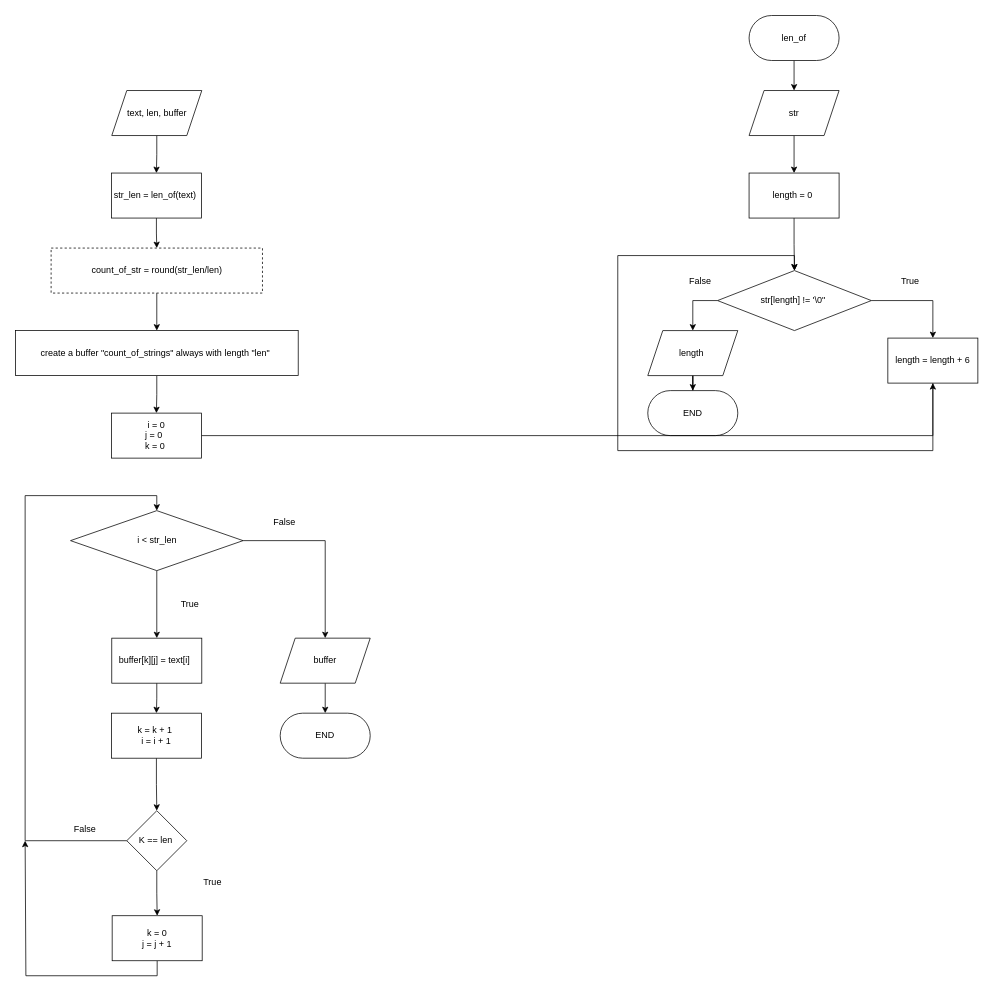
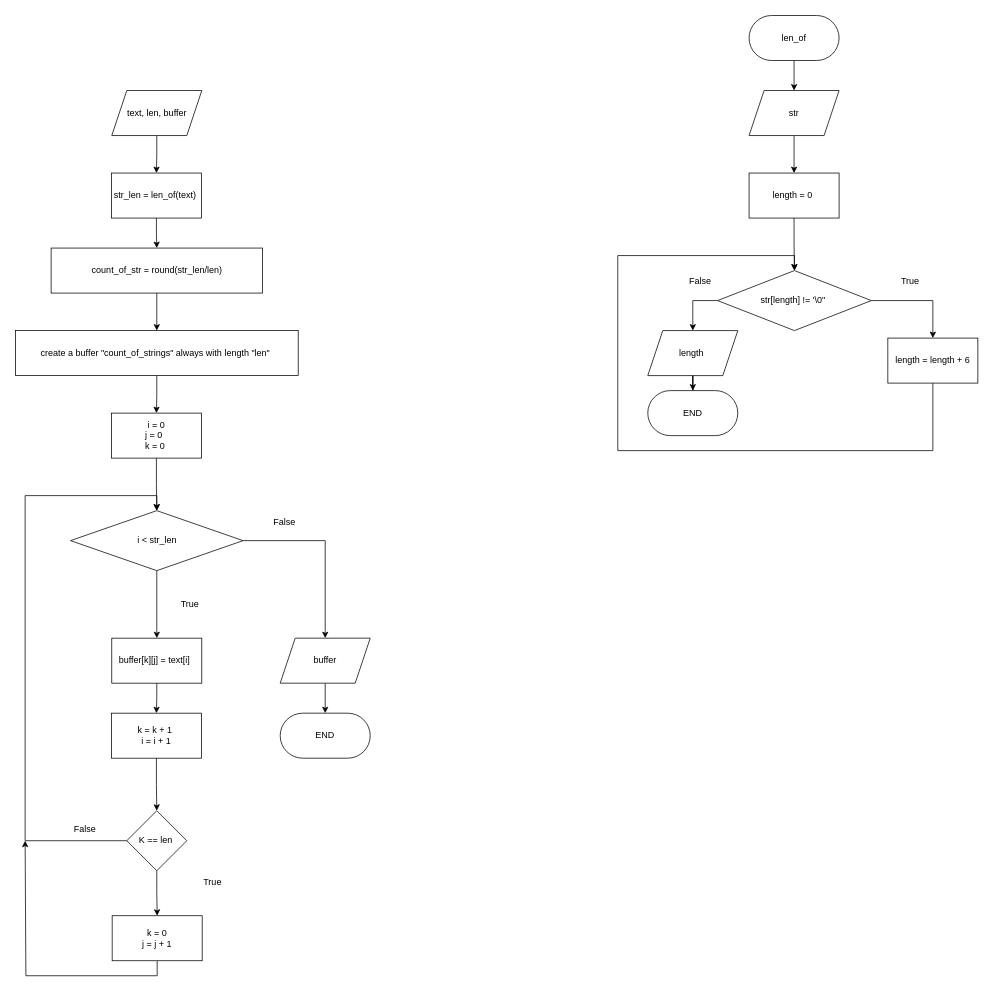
node "count_of_str = round(str_len/len)": style dashed -> solid
edge "i = 0 j = 0 k = 0" -> "length = length + 6": now "i = 0 j = 0 k = 0" -> "i < str_len"
